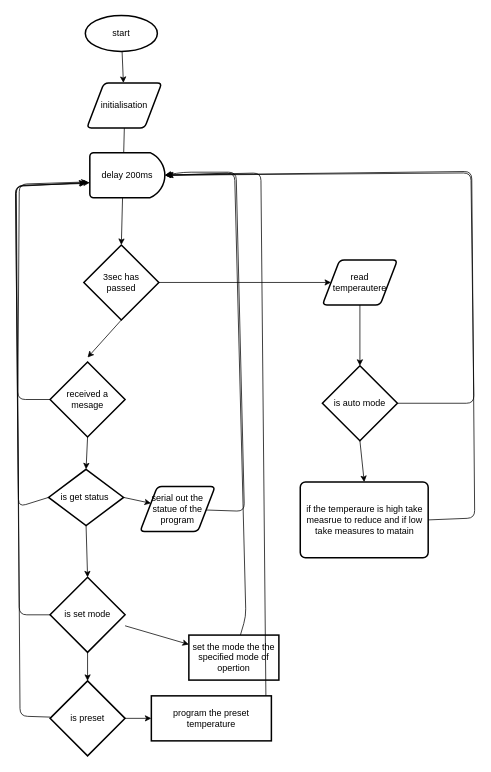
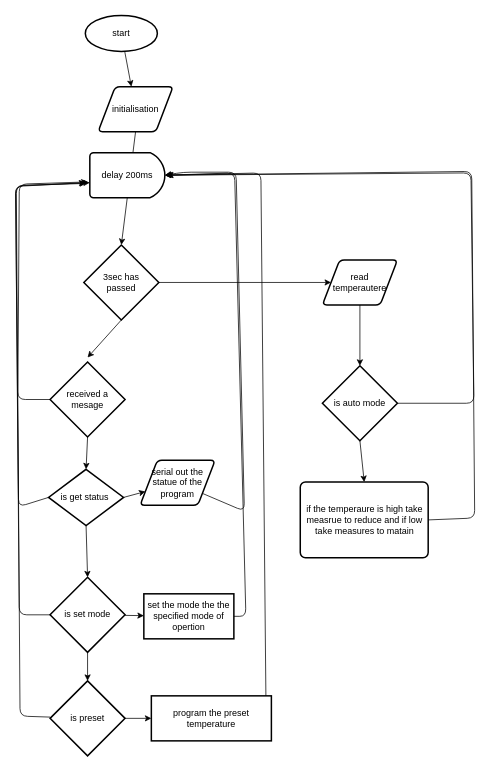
node "initialisation": moved (124, 105) -> (135, 109)
node "serial out the statue of the program": moved (177, 509) -> (177, 483)
node "set the mode the the specified mode of opertion": moved (234, 657) -> (189, 616)
